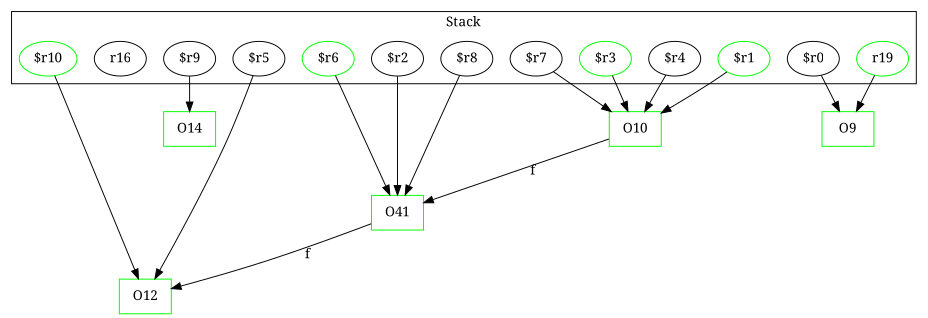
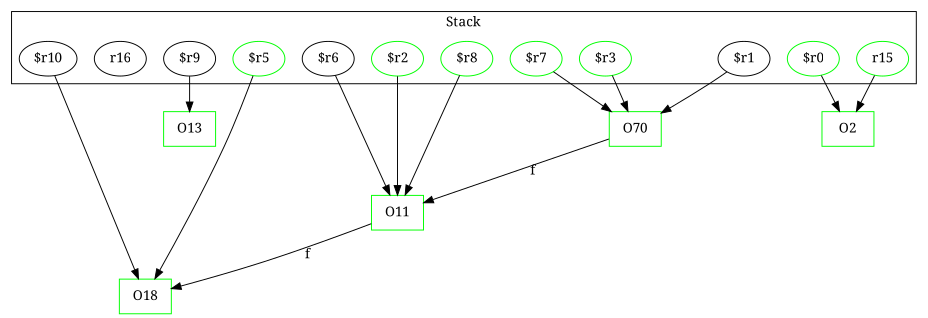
node "$r10": color green -> black
node "$r5": color black -> green
node "$r6": color green -> black
node "$r2": color black -> green
node "$r8": color black -> green
node "$r7": color black -> green
node "$r4": removed
node "$r1": color green -> black
node "$r0": color black -> green
node "r19": label "r19" -> "r15"
node "O14": label "O14" -> "O13"
node "O10": label "O10" -> "O70"
node "O9": label "O9" -> "O2"
node "O41": label "O41" -> "O11"
node "O12": label "O12" -> "O18"
